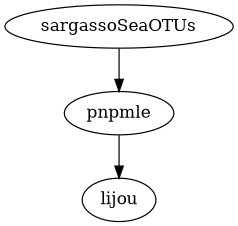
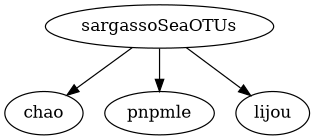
node "chao": added
edge "pnpmle" -> "lijou": now "sargassoSeaOTUs" -> "lijou"
